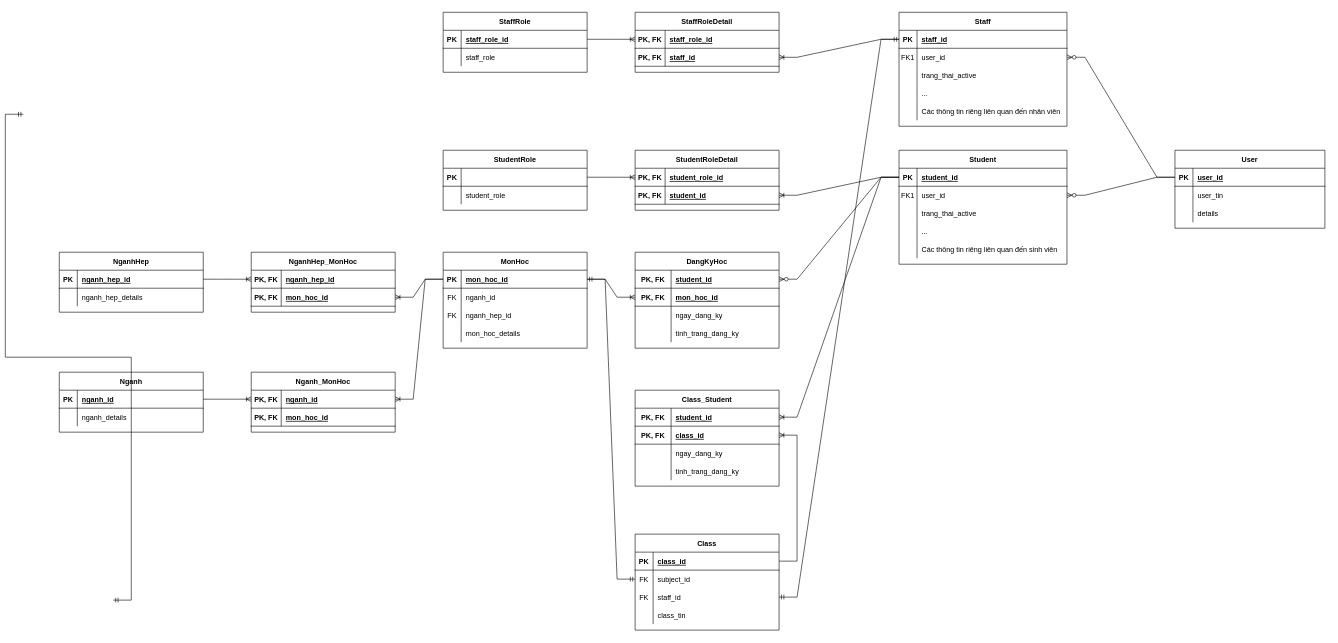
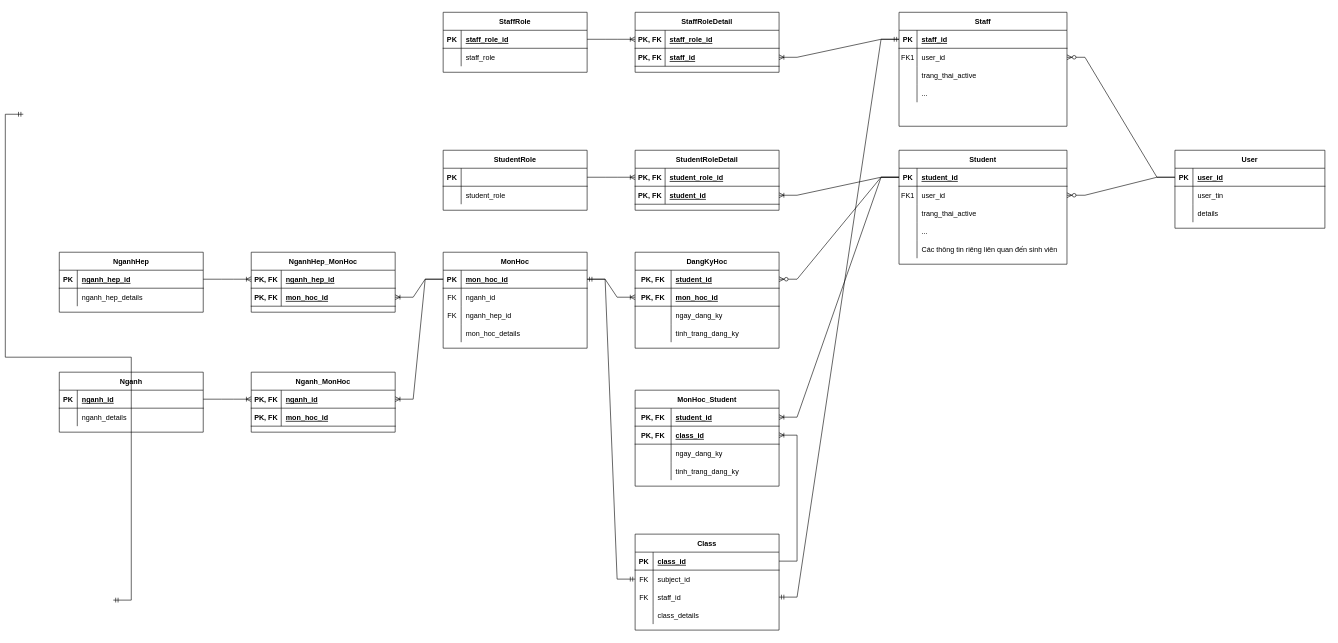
node "Các thông tin riêng liên quan đến nhân viên": removed
node "Class_Student": label "Class_Student" -> "MonHoc_Student"
node "class_tin": label "class_tin" -> "class_details"
